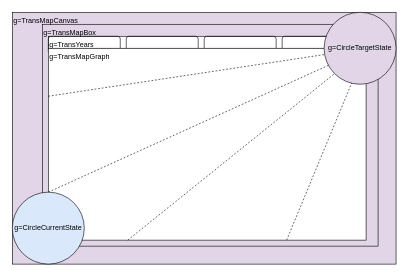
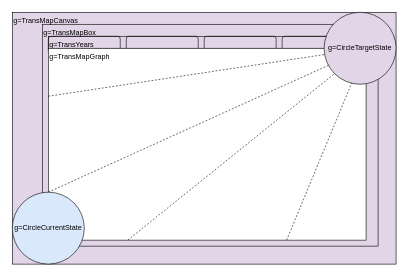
node "g=TransYears": fillcolor #ffffff -> #e1d5e7
